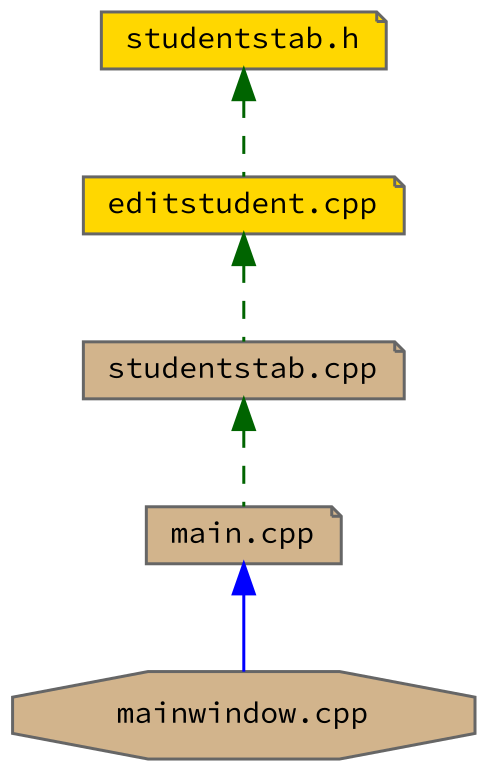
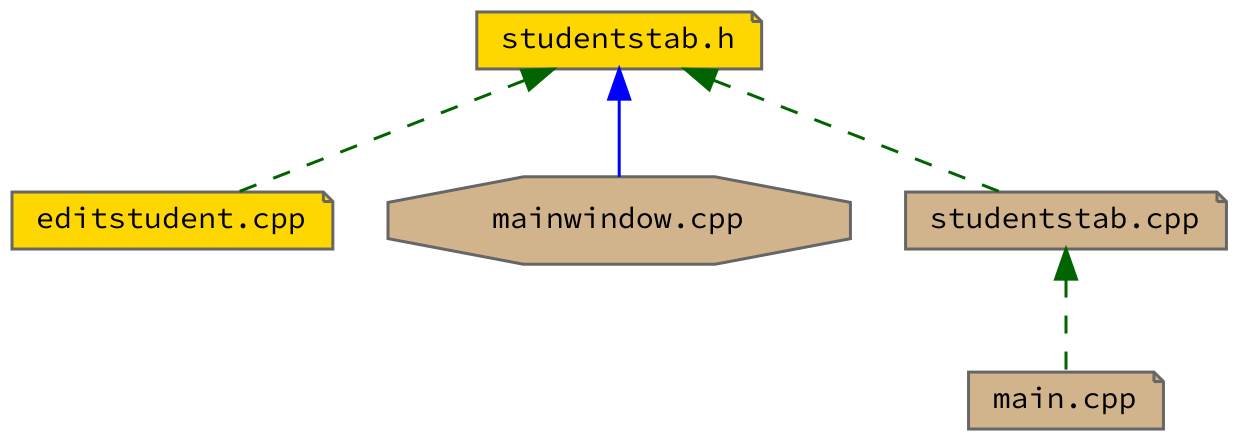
edge "studentstab.cpp" -> "editstudent.cpp": now "studentstab.cpp" -> "studentstab.h"
edge "mainwindow.cpp" -> "main.cpp": now "mainwindow.cpp" -> "studentstab.h"
